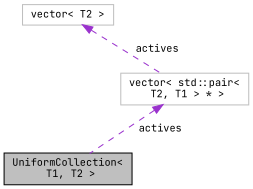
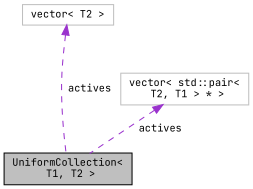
edge "vector< std::pair< T2, T1 > * >" -> "vector< T2 >": now "UniformCollection< T1, T2 >" -> "vector< T2 >"
